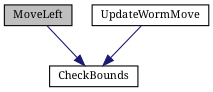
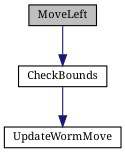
edge "UpdateWormMove" -> "CheckBounds": reversed
